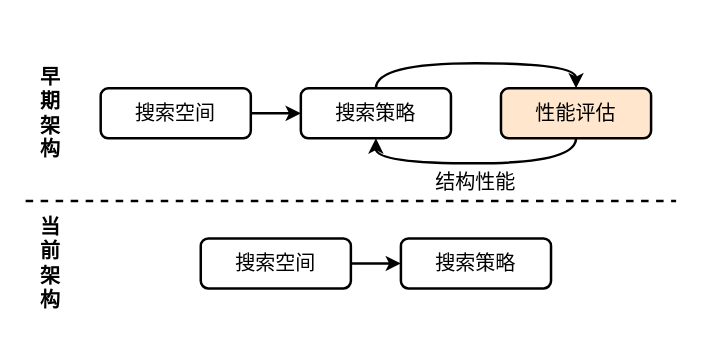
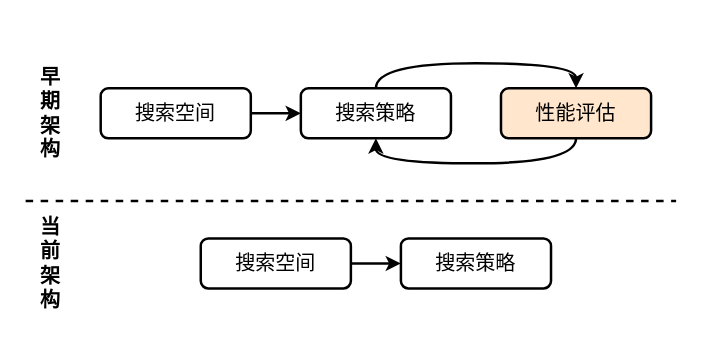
node "结构性能": removed
